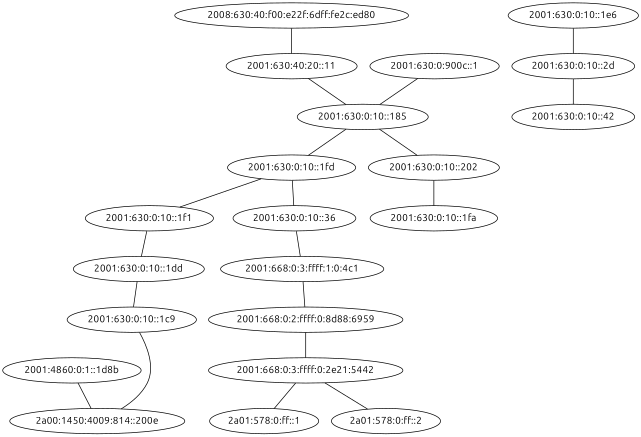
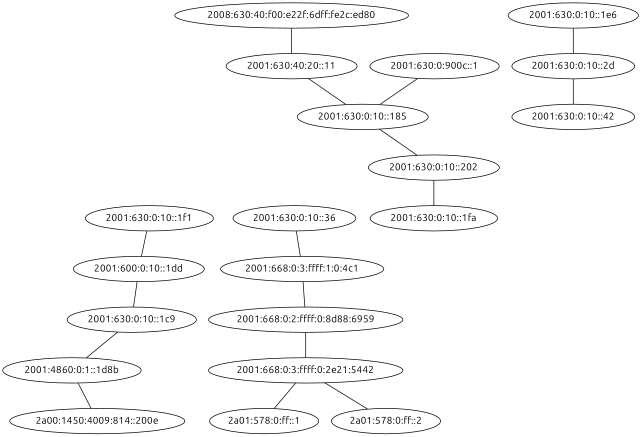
node "2001:630:0:10::1fd": removed
node "2001:630:0:10::1dd": label "2001:630:0:10::1dd" -> "2001:600:0:10::1dd"
edge "2001:630:0:10::1c9" -- "2a00:1450:4009:814::200e": now "2001:630:0:10::1c9" -- "2001:4860:0:1::1d8b"
